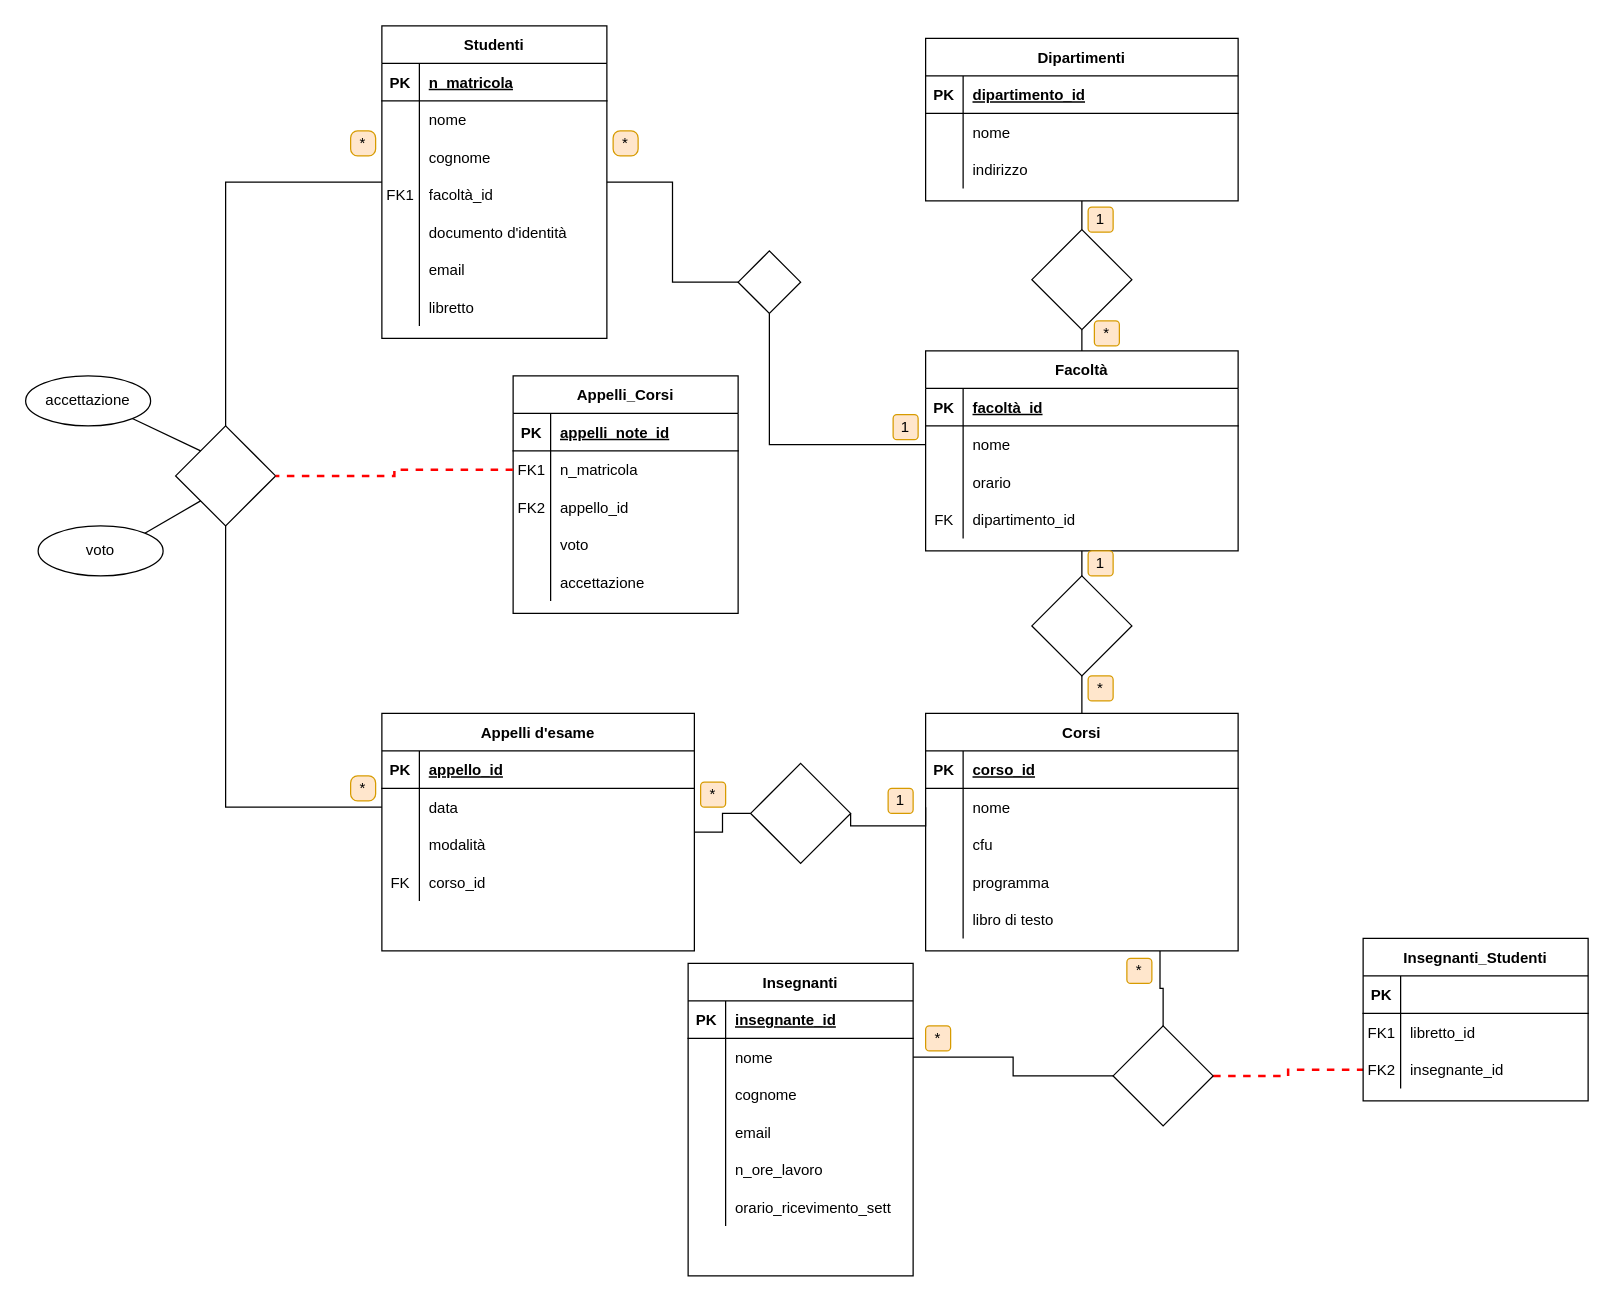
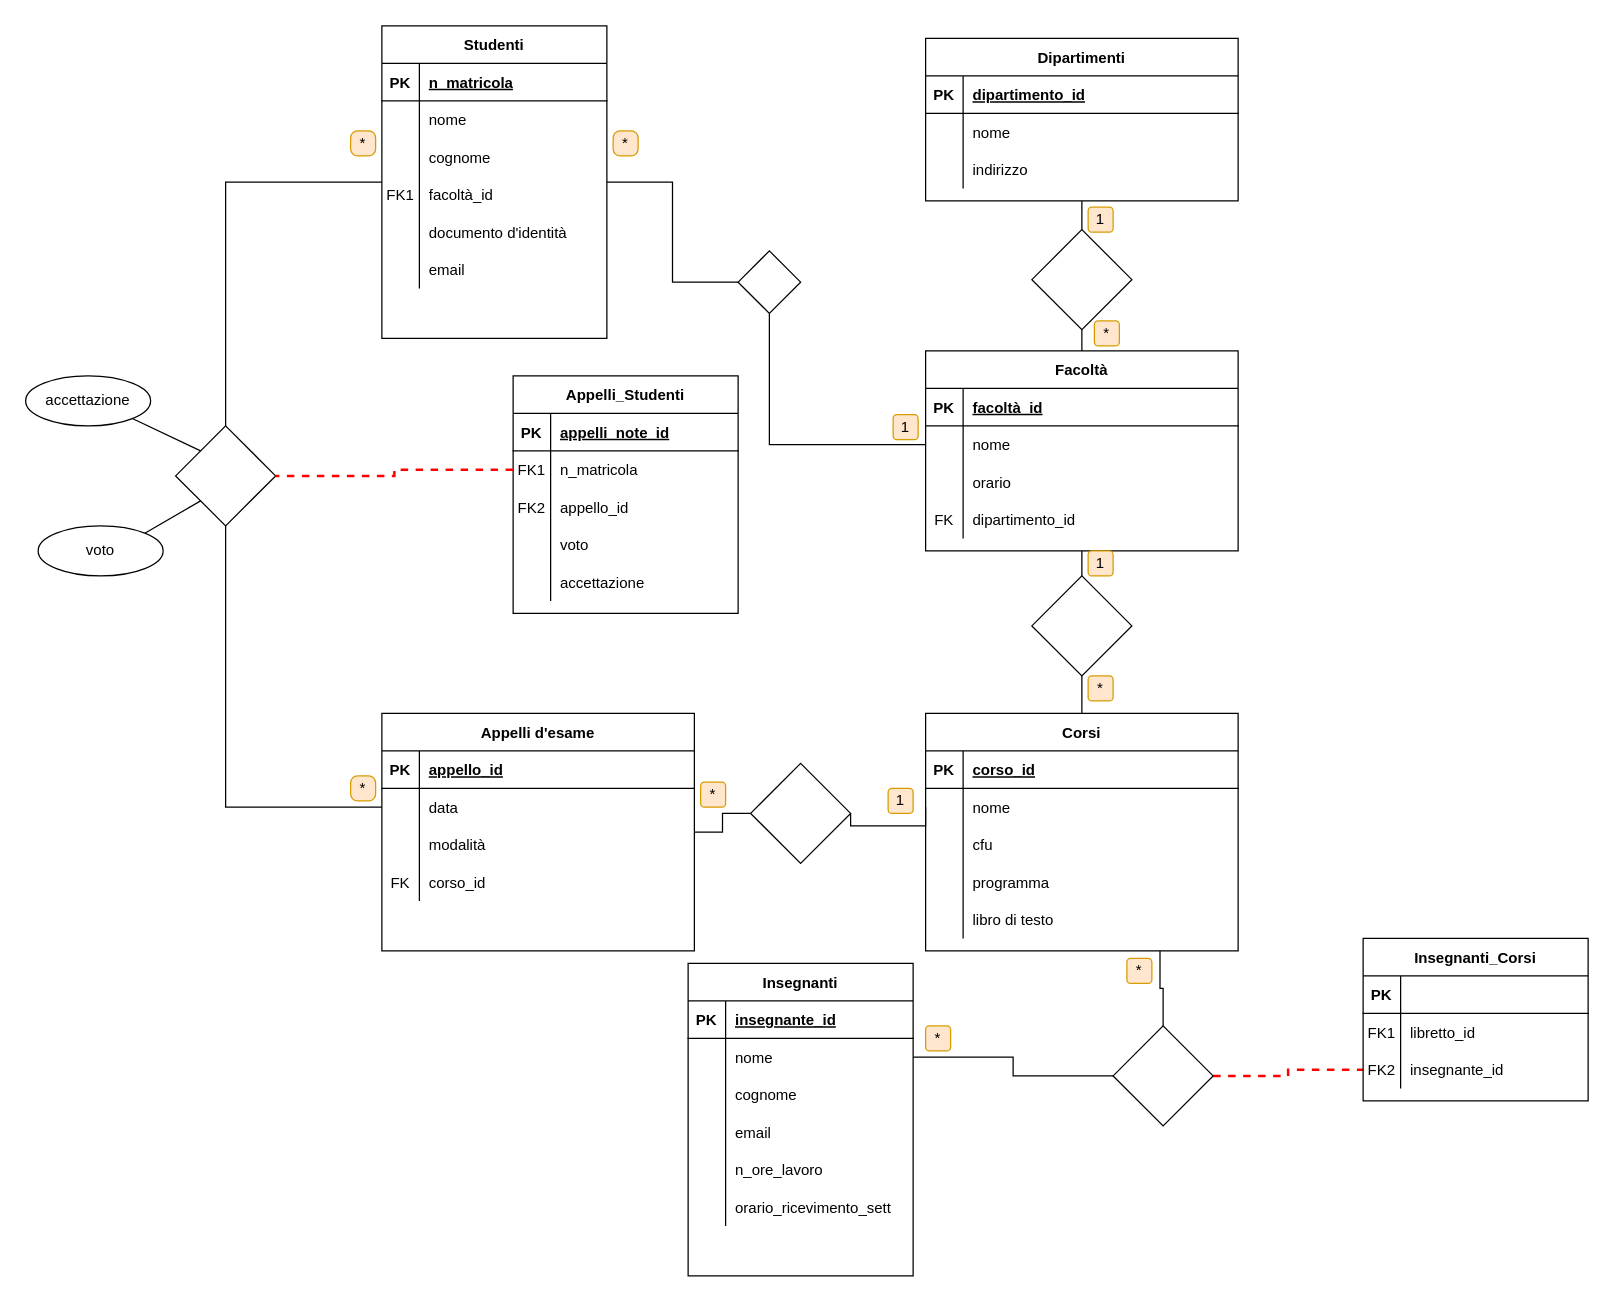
node "libretto": removed
node "Appelli_Corsi": label "Appelli_Corsi" -> "Appelli_Studenti"
node "Insegnanti_Studenti": label "Insegnanti_Studenti" -> "Insegnanti_Corsi"
